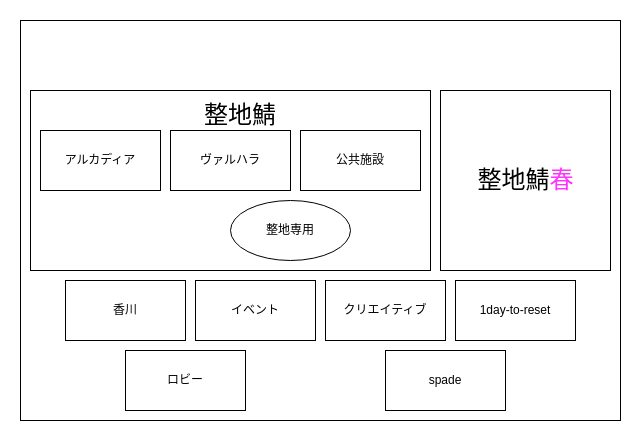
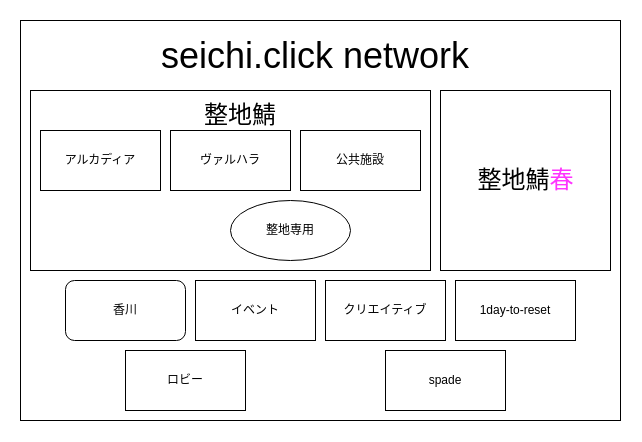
node "seichi.click network": added
node "香川": shape rectangle -> rounded rectangle
